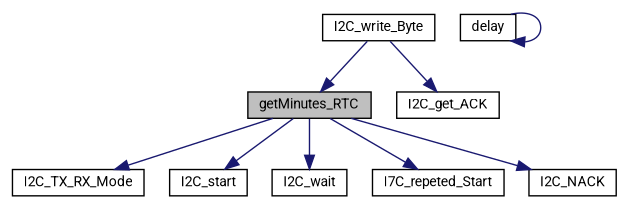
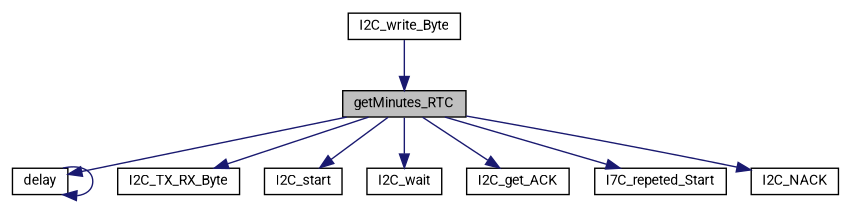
edge "I2C_write_Byte" -> "I2C_get_ACK": now "getMinutes_RTC" -> "I2C_get_ACK"
edge "getMinutes_RTC" -> "delay": added
node "I2C_TX_RX_Mode": label "I2C_TX_RX_Mode" -> "I2C_TX_RX_Byte"
